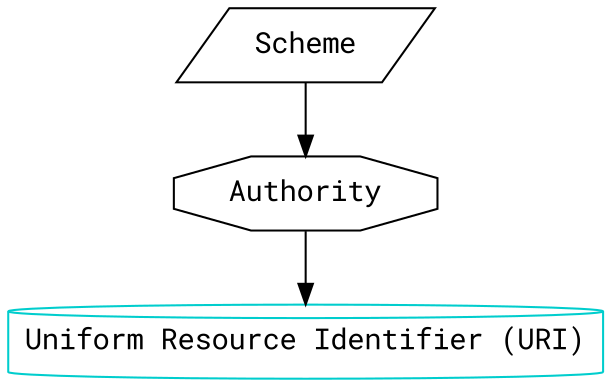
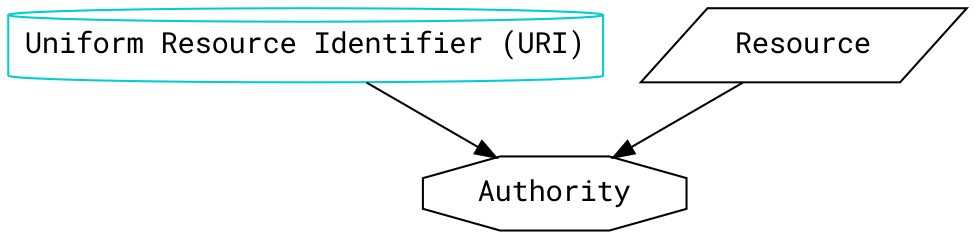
node "Scheme": label "Scheme" -> "Resource"
edge "Authority" -> "Uniform Resource Identifier (URI)": reversed
